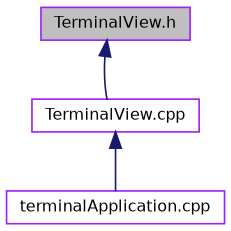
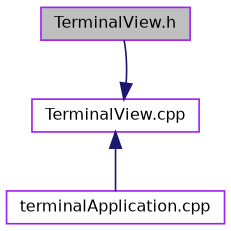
edge "TerminalView.cpp" -> "TerminalView.h": reversed
